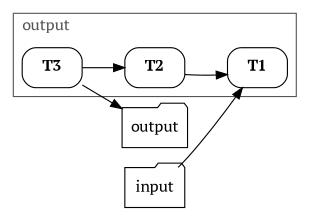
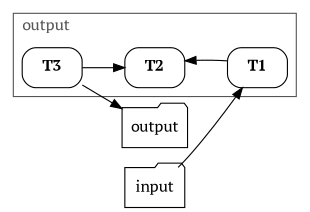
edge "T2" -> "T1": reversed
